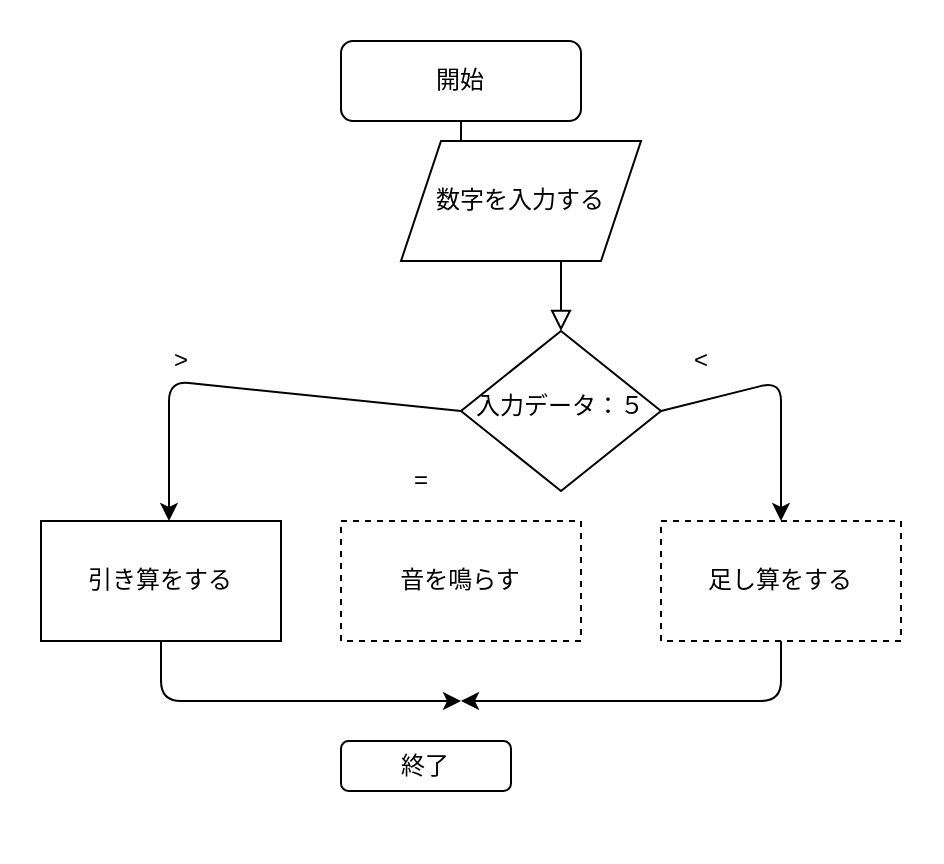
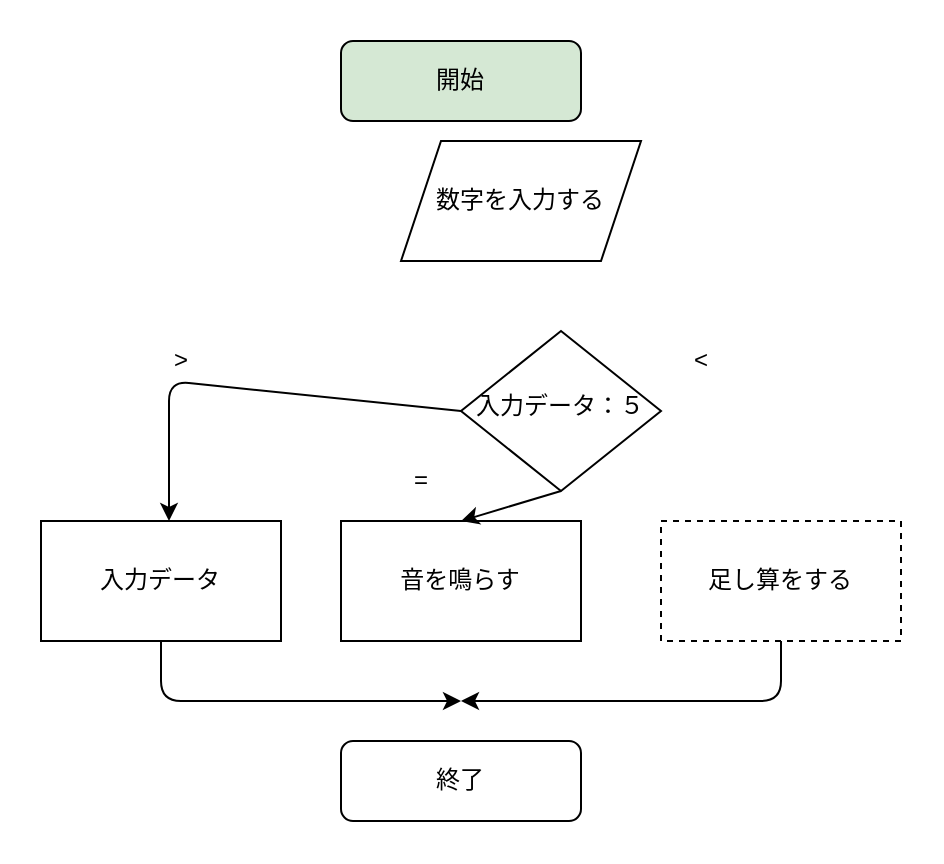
node "開始": fillcolor #ffffff -> #d5e8d4
edge "開始" -> "入力データ：５": removed
edge "入力データ：５" -> "足し算をする": removed
edge "入力データ：５" -> "音を鳴らす": added
node "引き算をする": label "引き算をする" -> "入力データ"
node "音を鳴らす": style dashed -> solid
node "終了": size 170x50 -> 240x80
